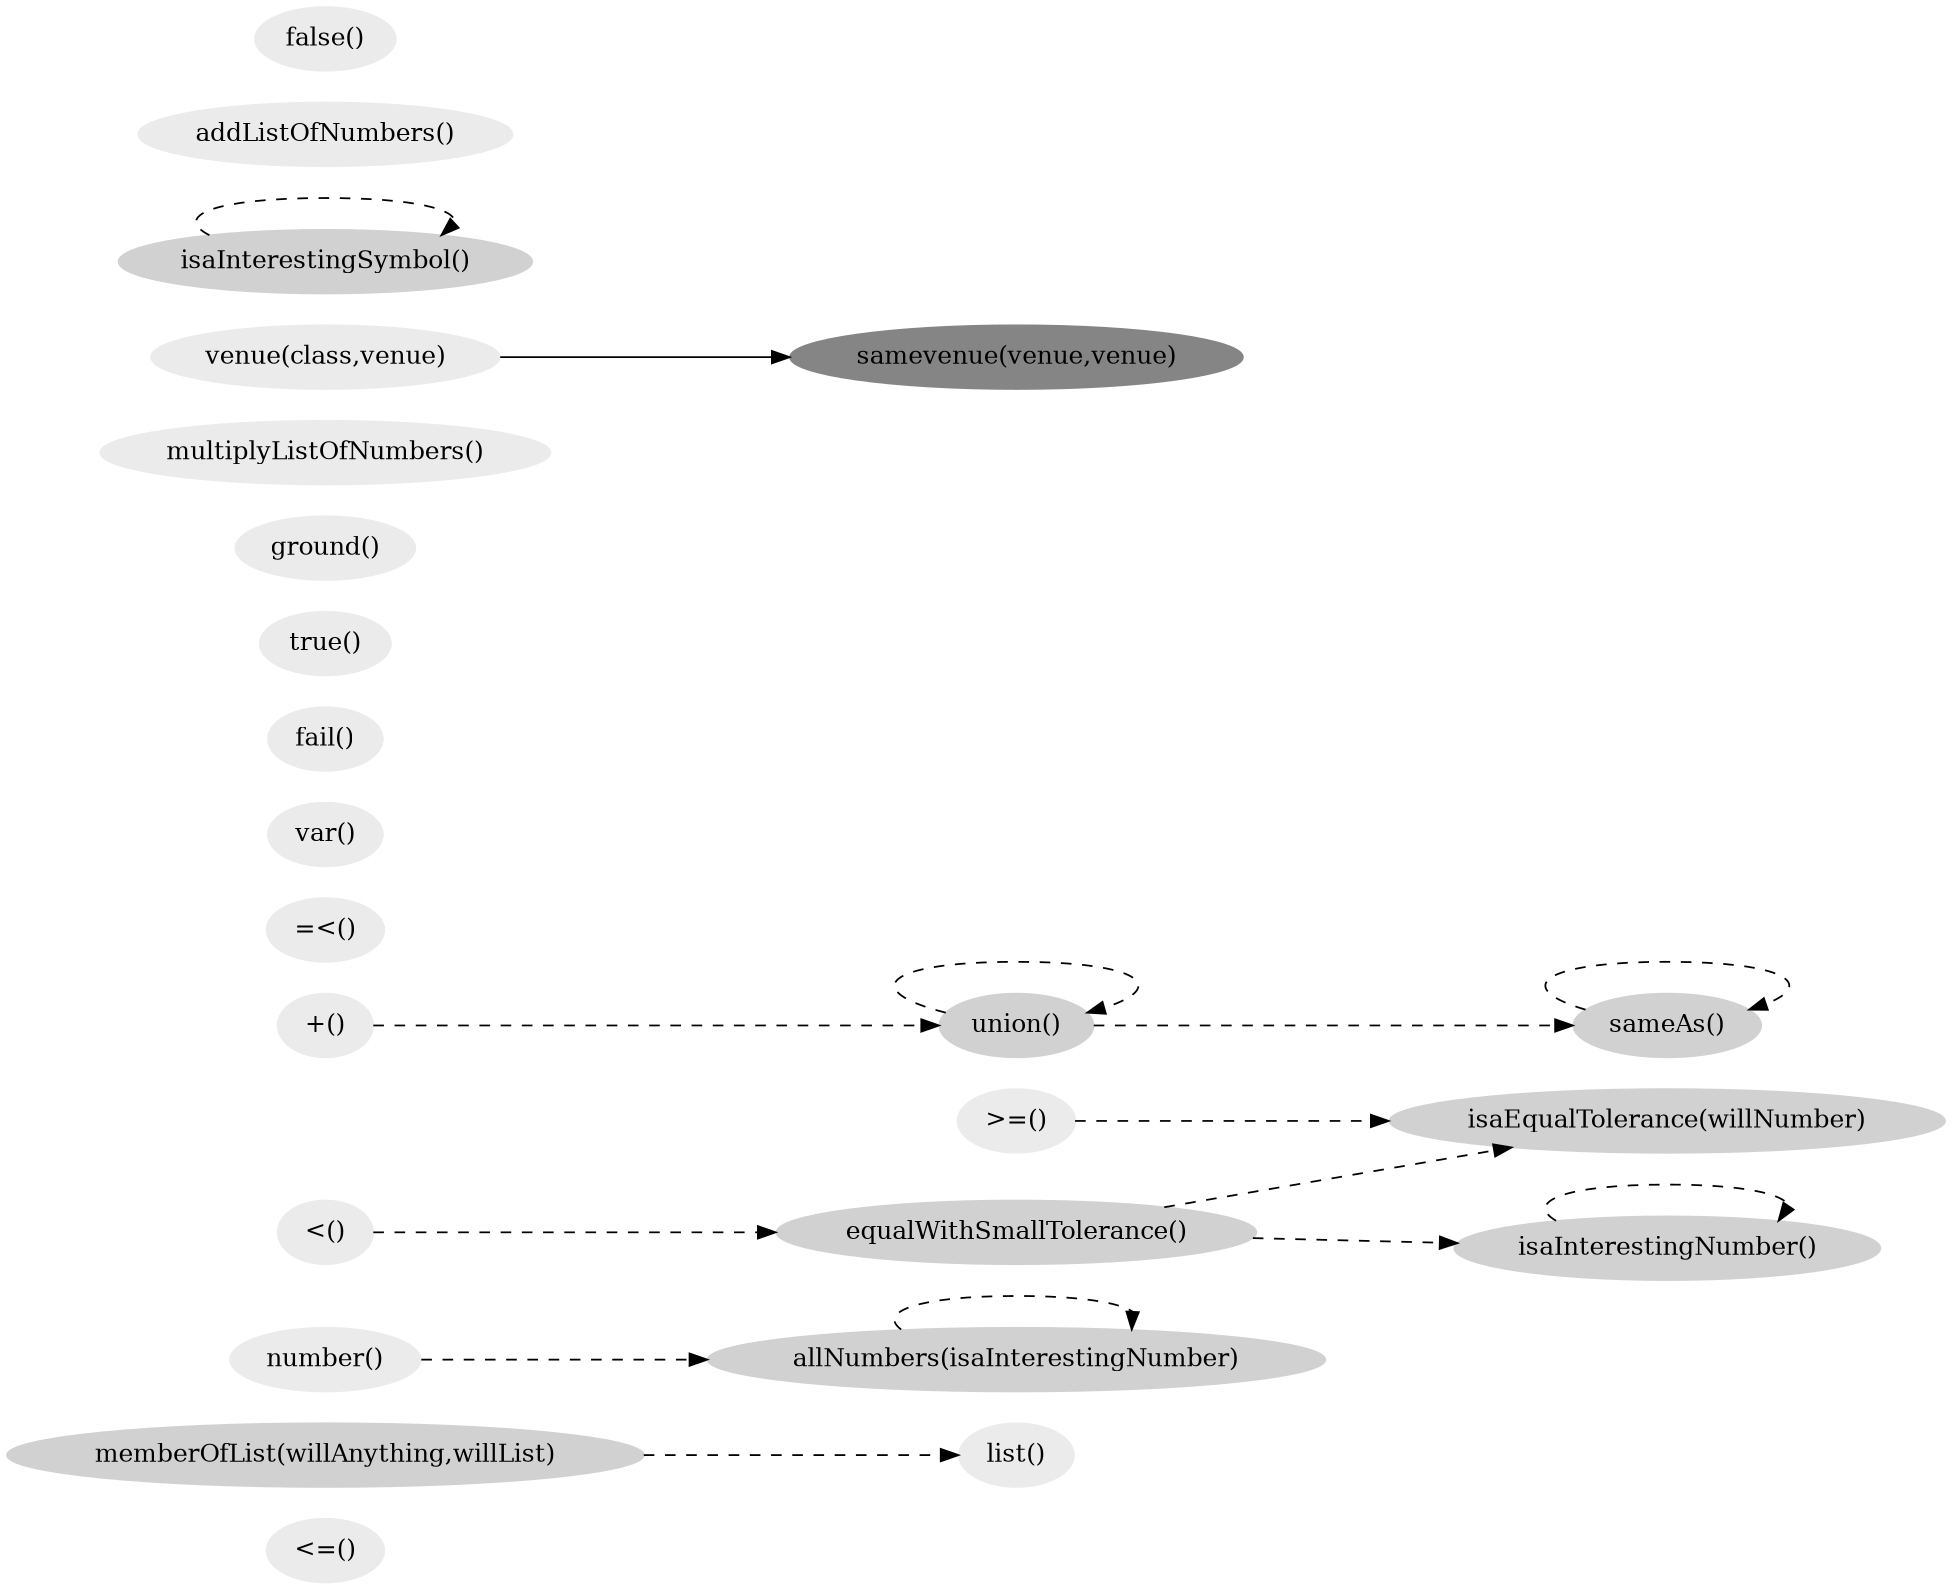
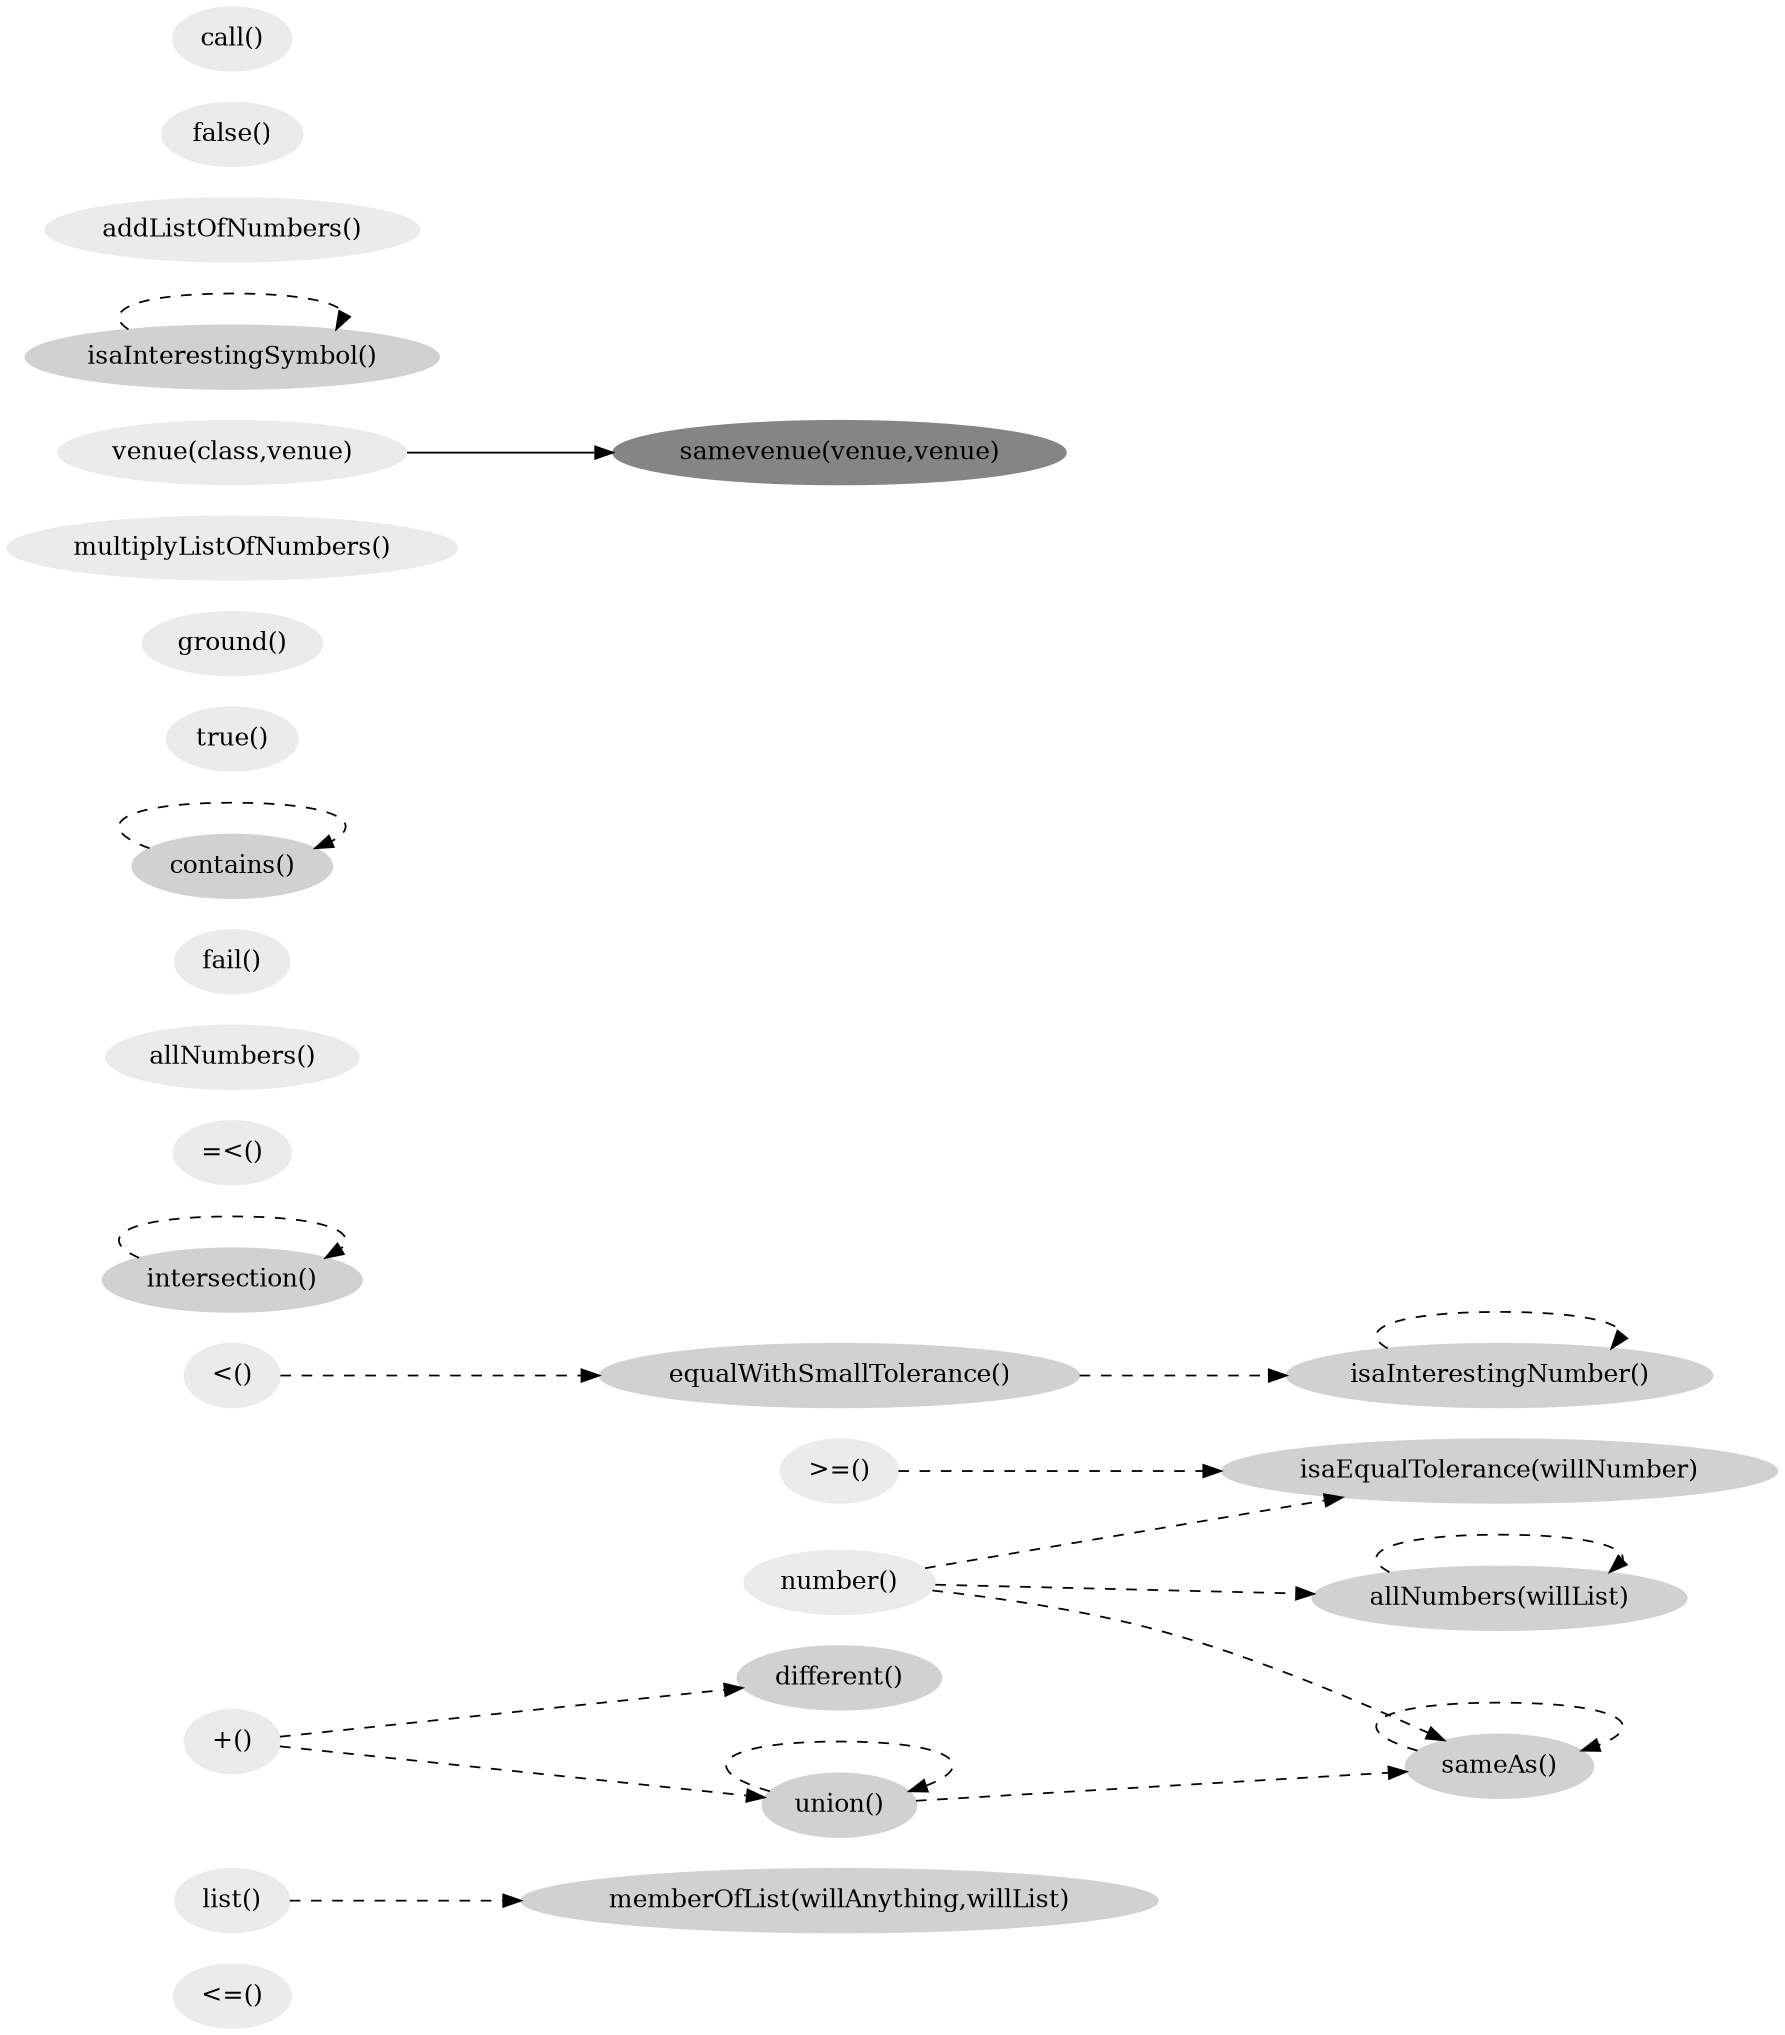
node "call()": added
node "var()": label "var()" -> "allNumbers()"
node "contains()": added
edge "equalWithSmallTolerance()" -> "isaEqualTolerance(willNumber)": now "number()" -> "isaEqualTolerance(willNumber)"
node "intersection()": added
node "allNumbers(isaInterestingNumber)": label "allNumbers(isaInterestingNumber)" -> "allNumbers(willList)"
edge "memberOfList(willAnything,willList)" -> "list()": reversed
edge "number()" -> "sameAs()": added
node "different()": added
